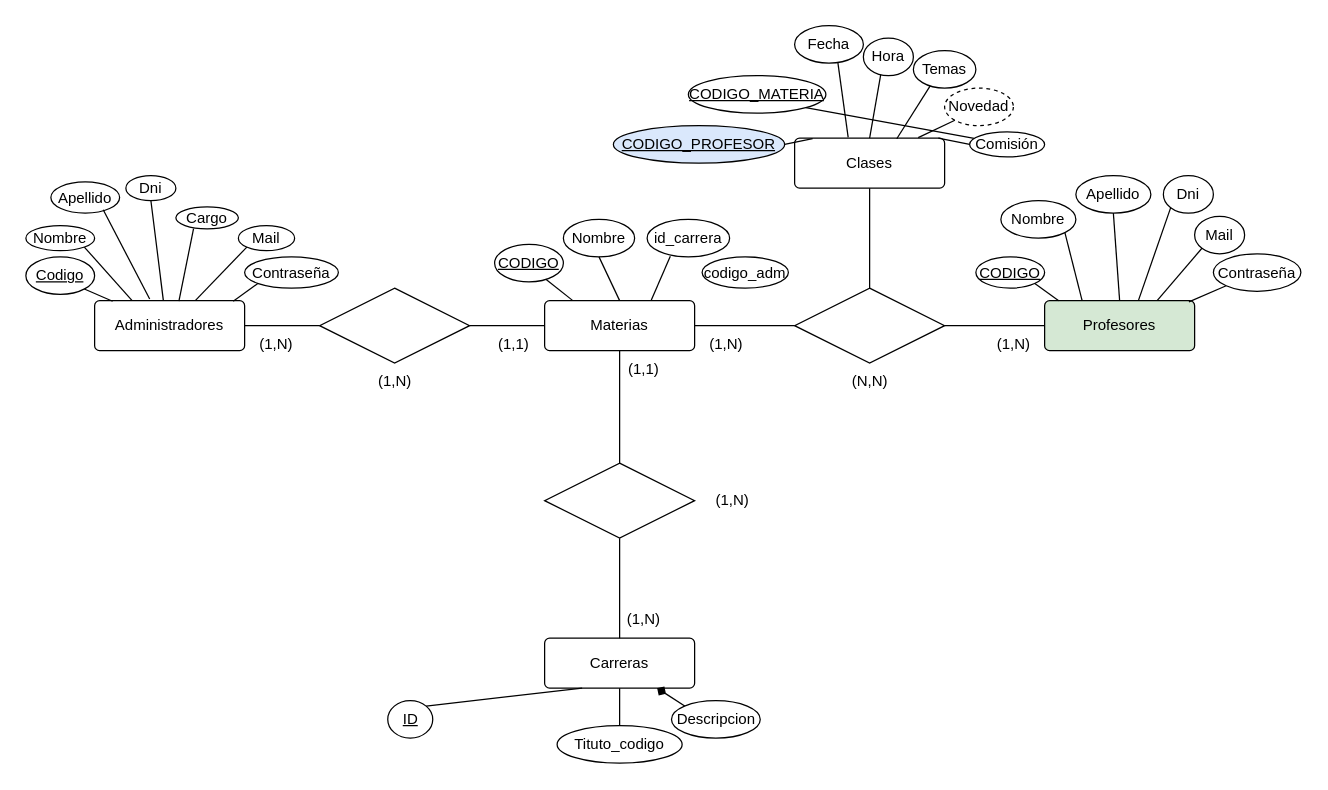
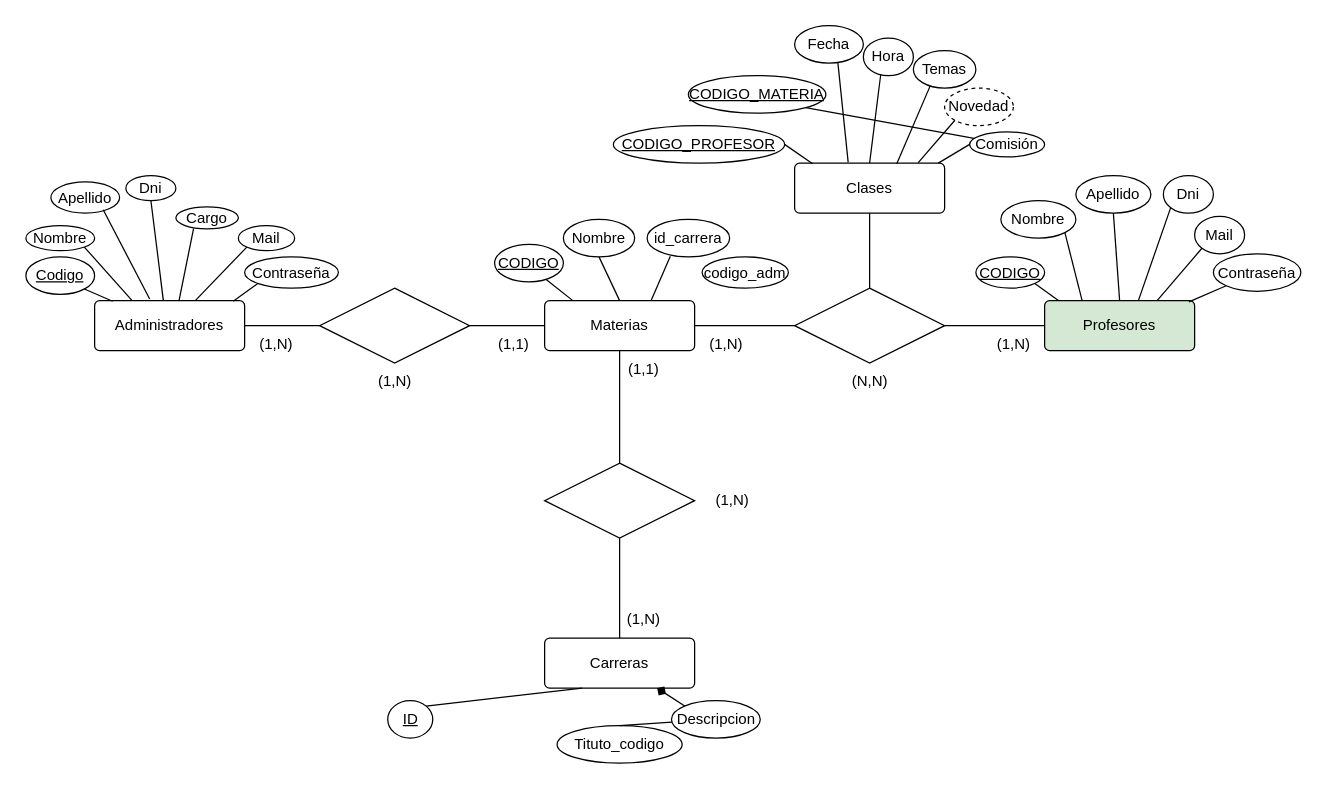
node "CODIGO_PROFESOR": fillcolor #dae8fc -> #ffffff
node "Clases": moved (869, 163) -> (869, 188)
edge "Carreras" -- "Tituto_codigo": now "Descripcion" -- "Tituto_codigo"
